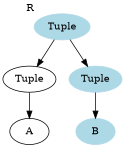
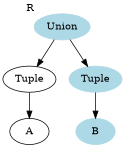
node "Tuple R": label "Tuple R" -> "Union R"
